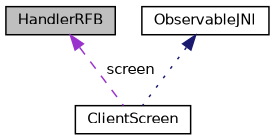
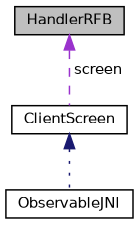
edge "ClientScreen" -> "ObservableJNI": reversed
